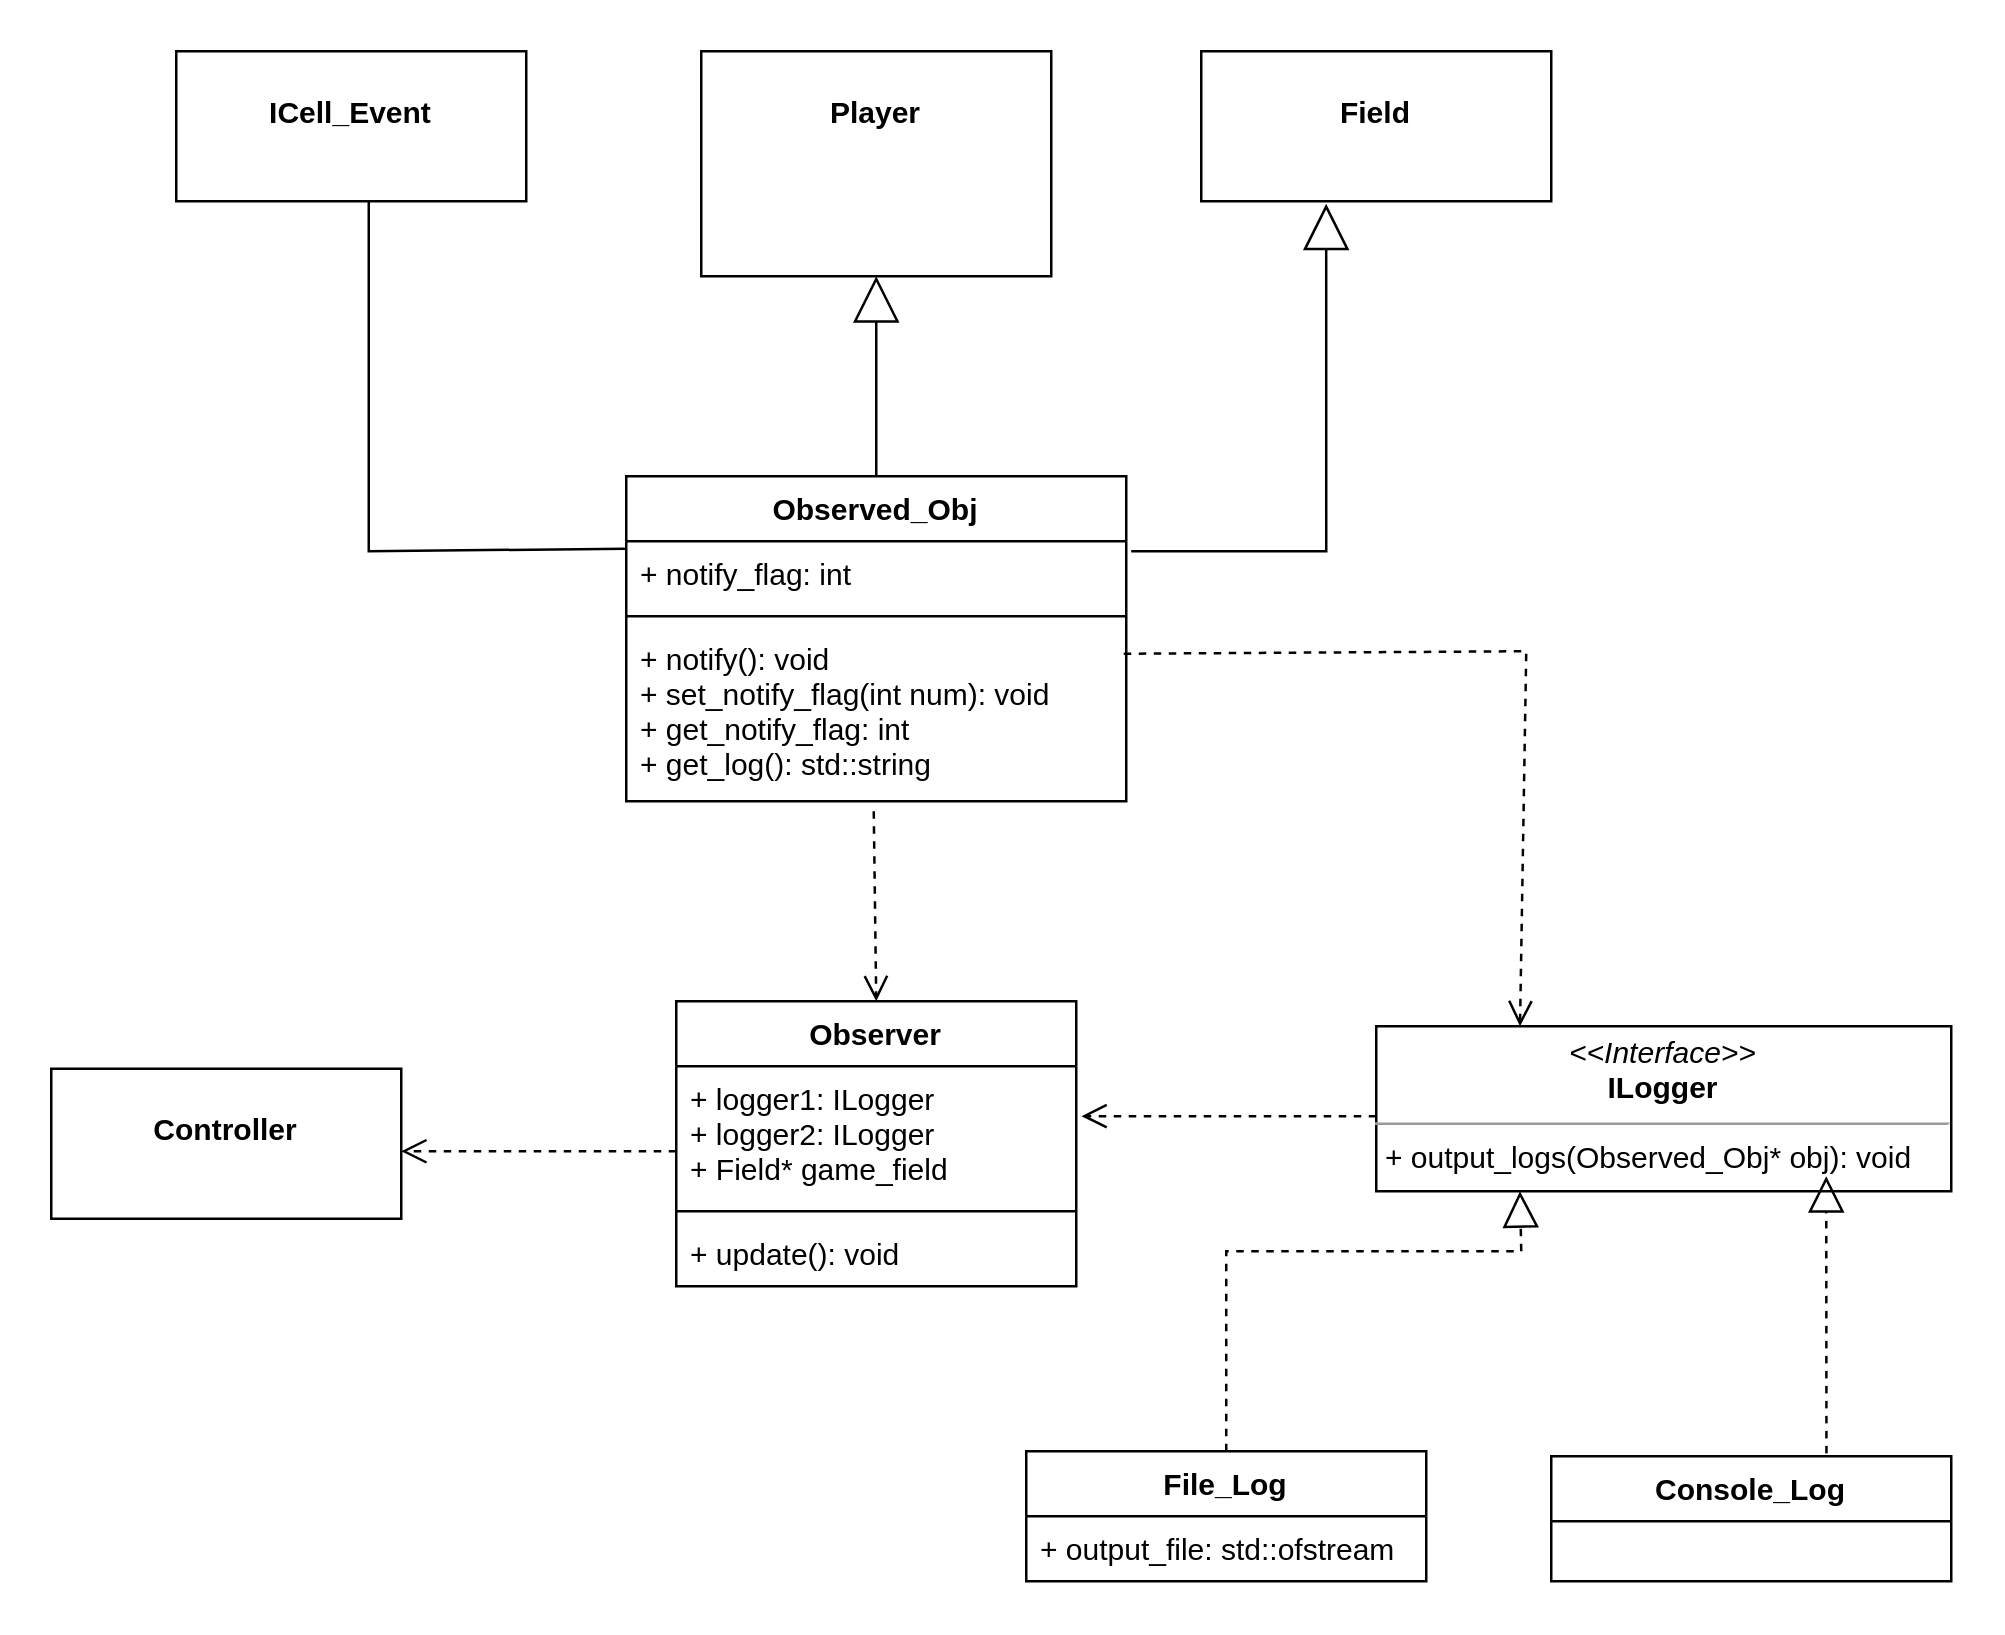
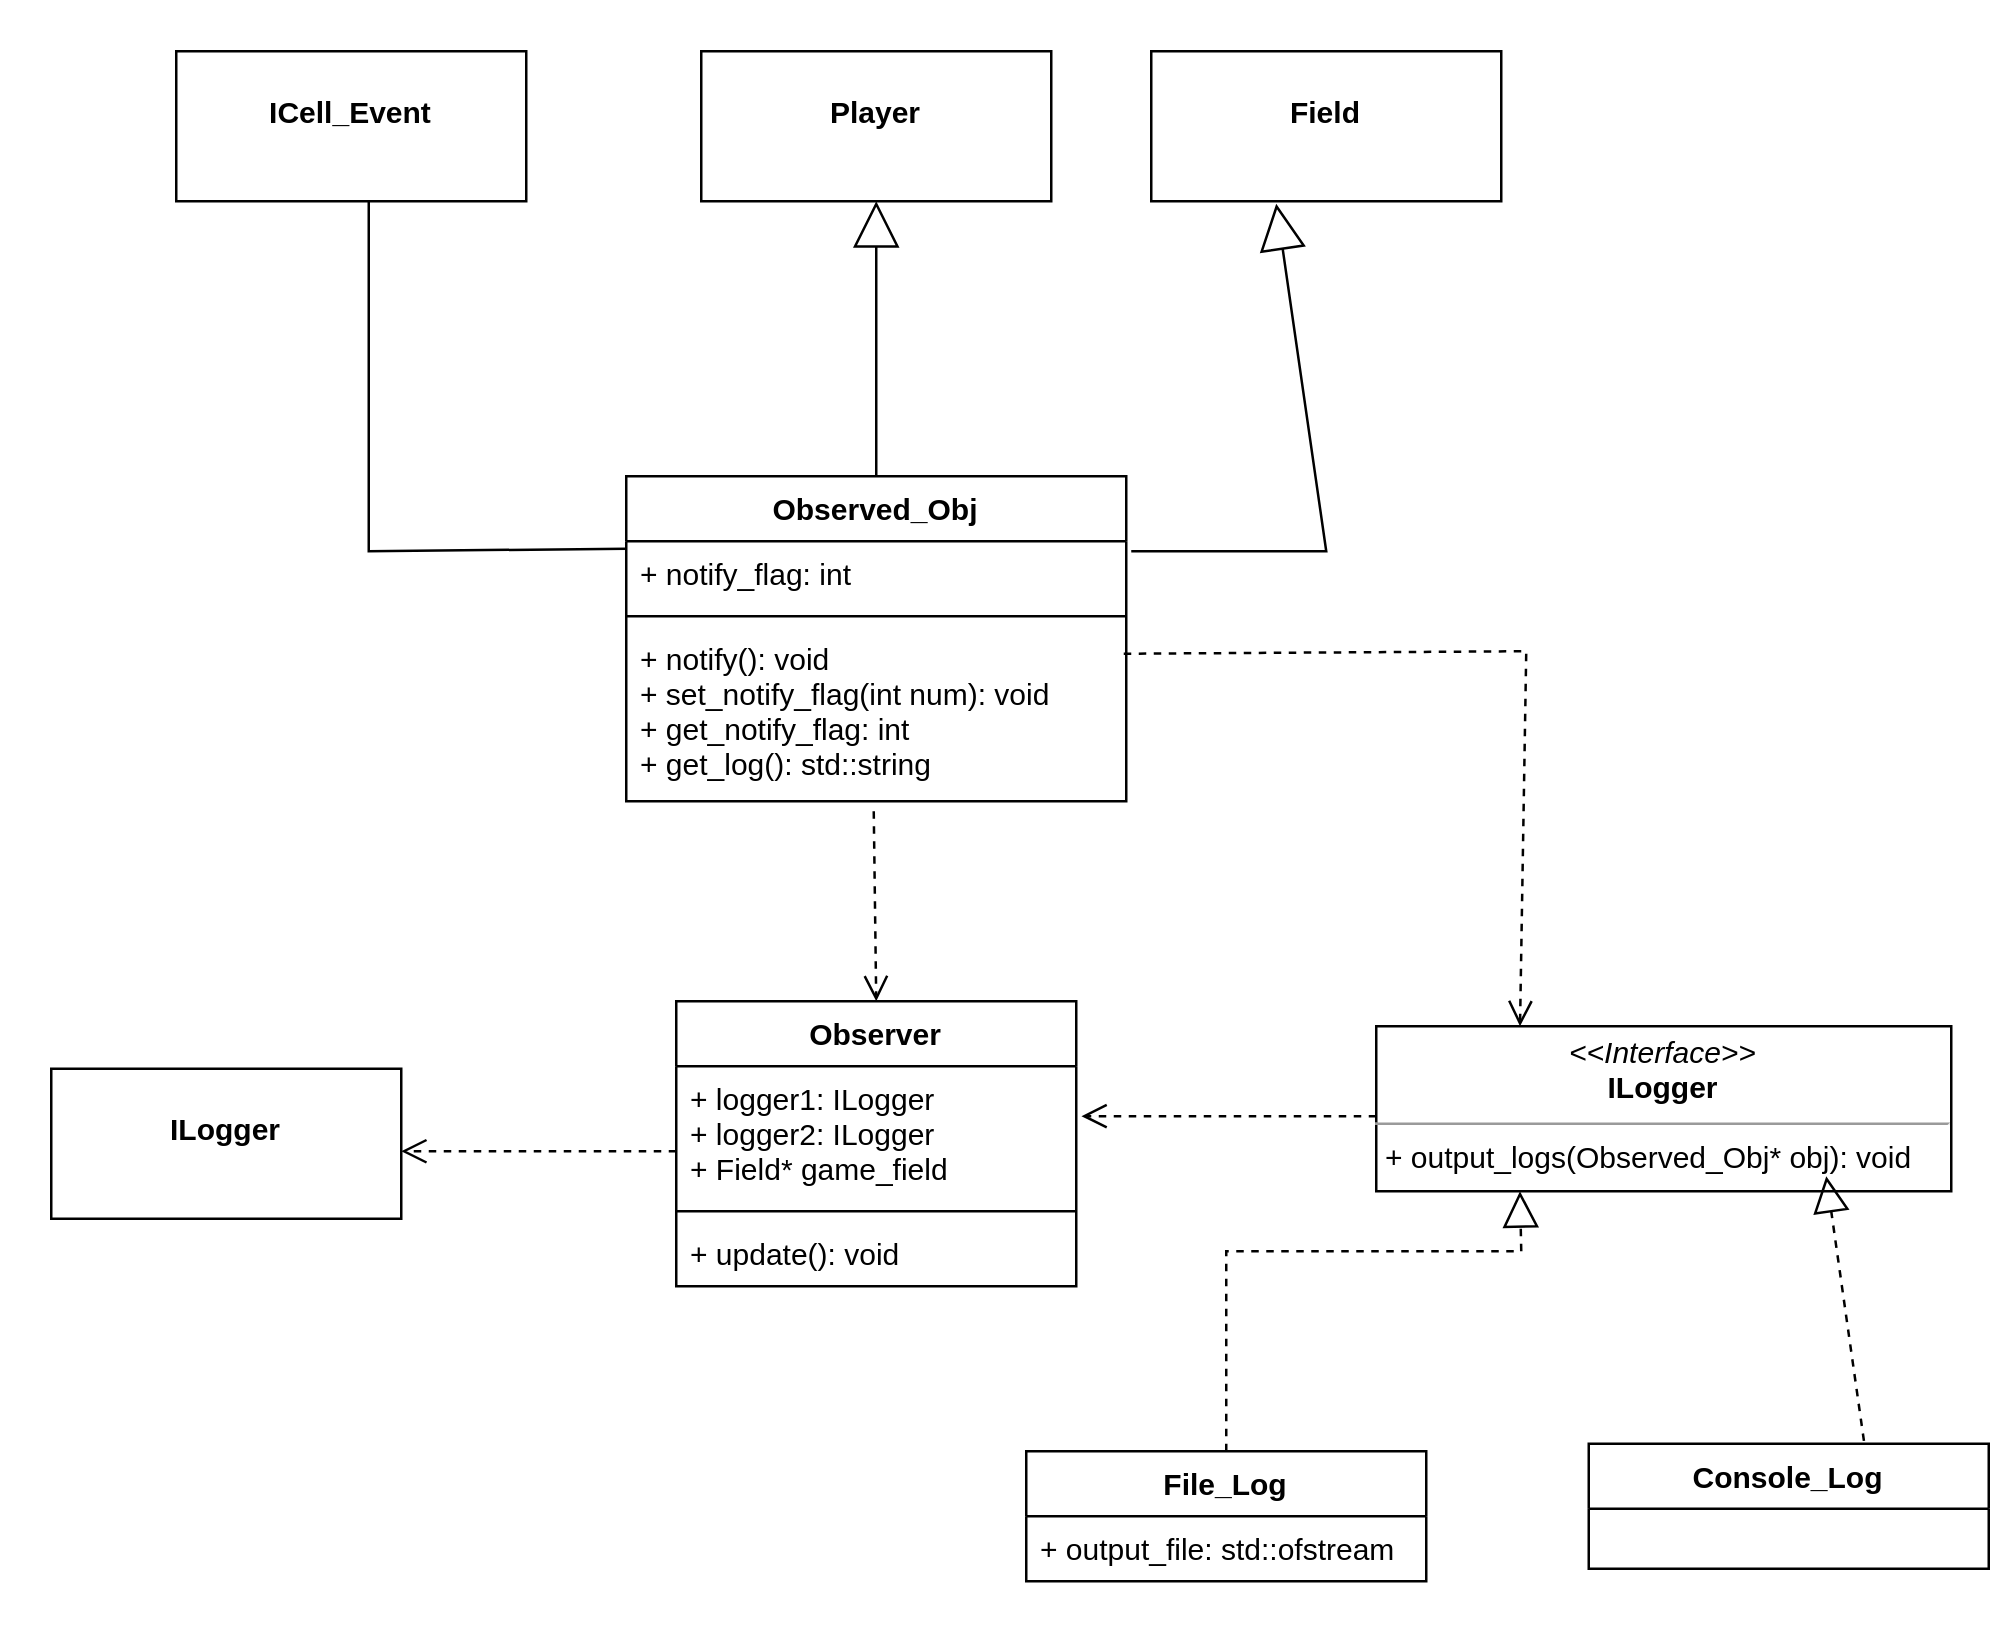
node "Field": moved (1376, 126) -> (1326, 126)
node "Player": size 350x225 -> 350x150
node "Controller": label "Controller" -> "ILogger"
node "Console_Log": moved (1751, 1519) -> (1789, 1506)
